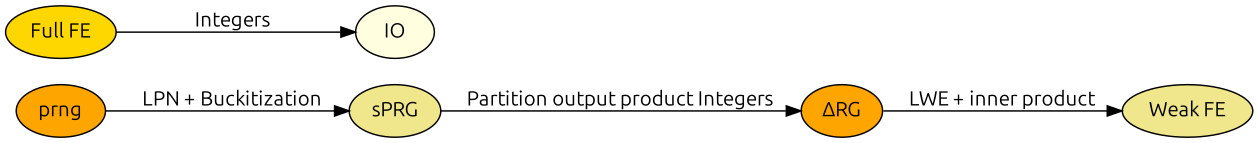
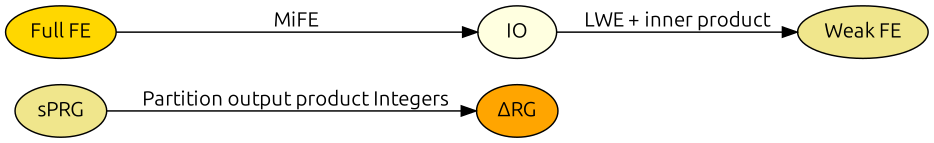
edge "Full FE" -> "IO": label "Integers" -> "MiFE"
node "prng": removed
edge "ΔRG" -> "Weak FE": now "IO" -> "Weak FE"
